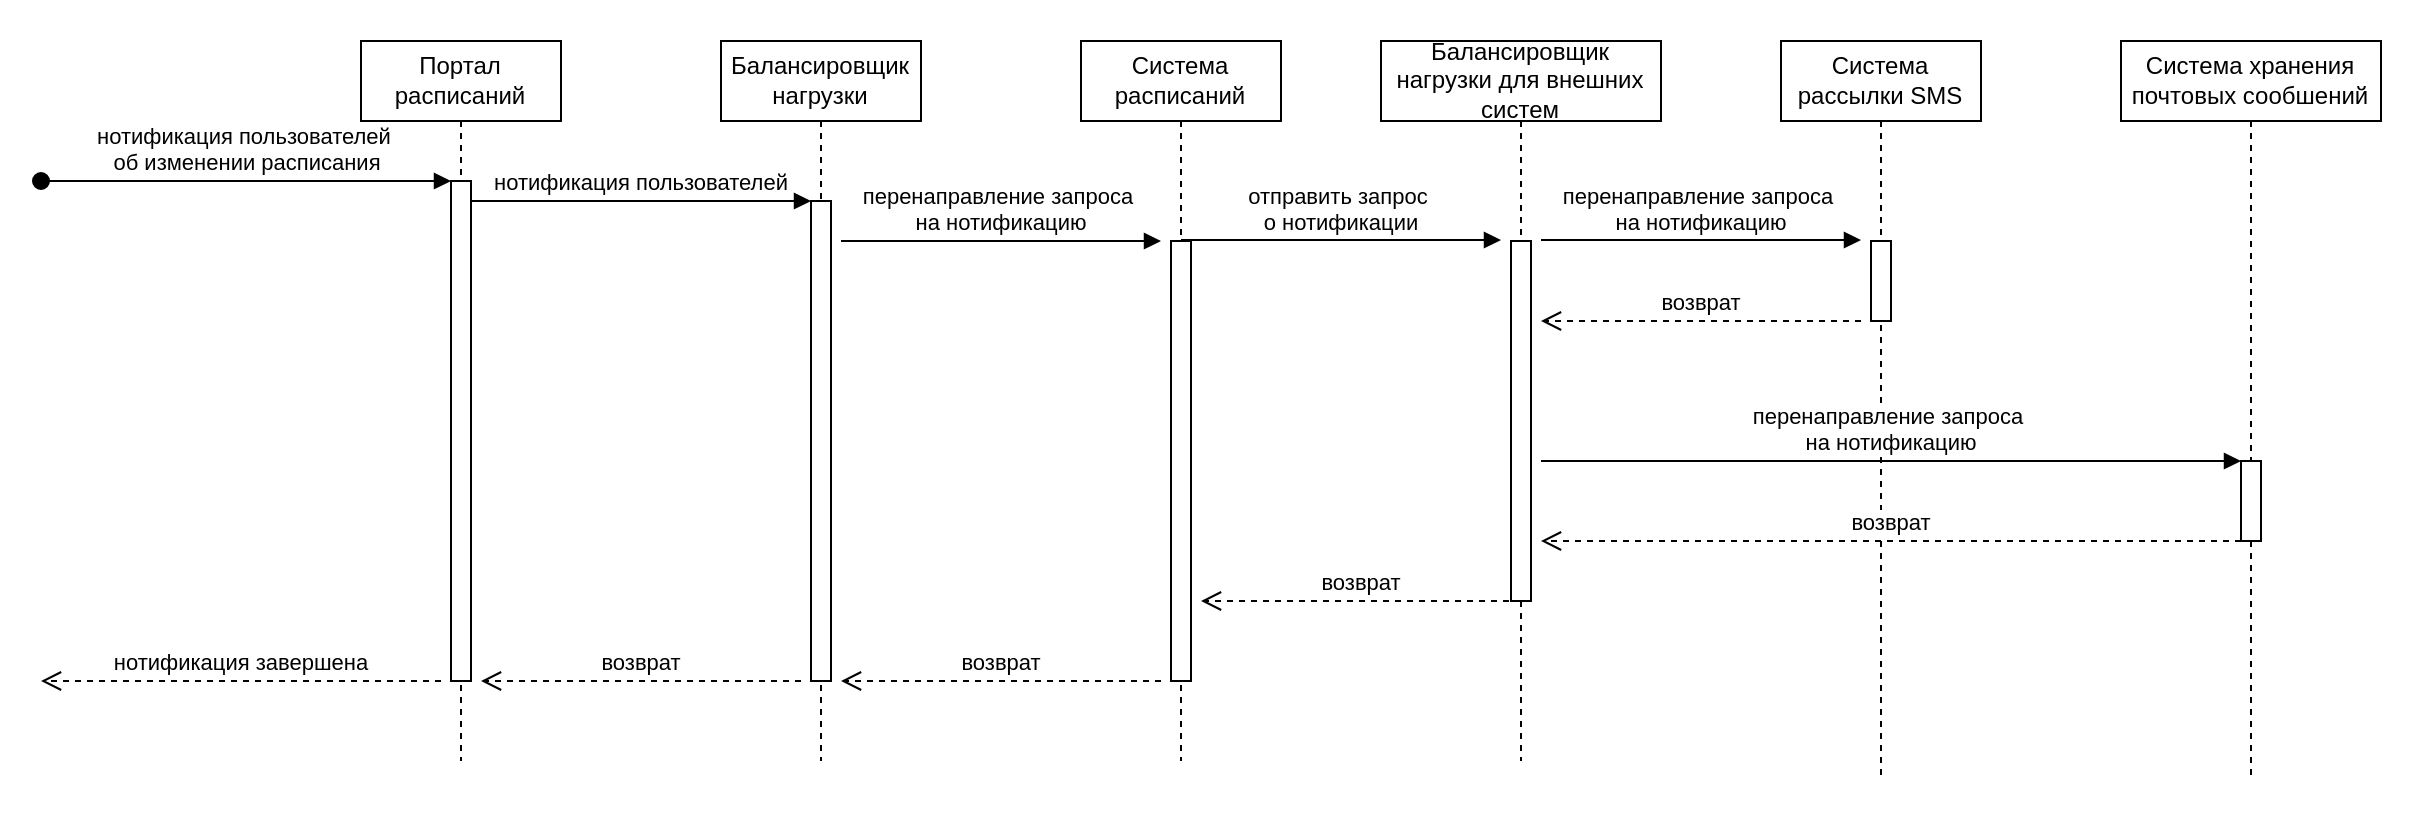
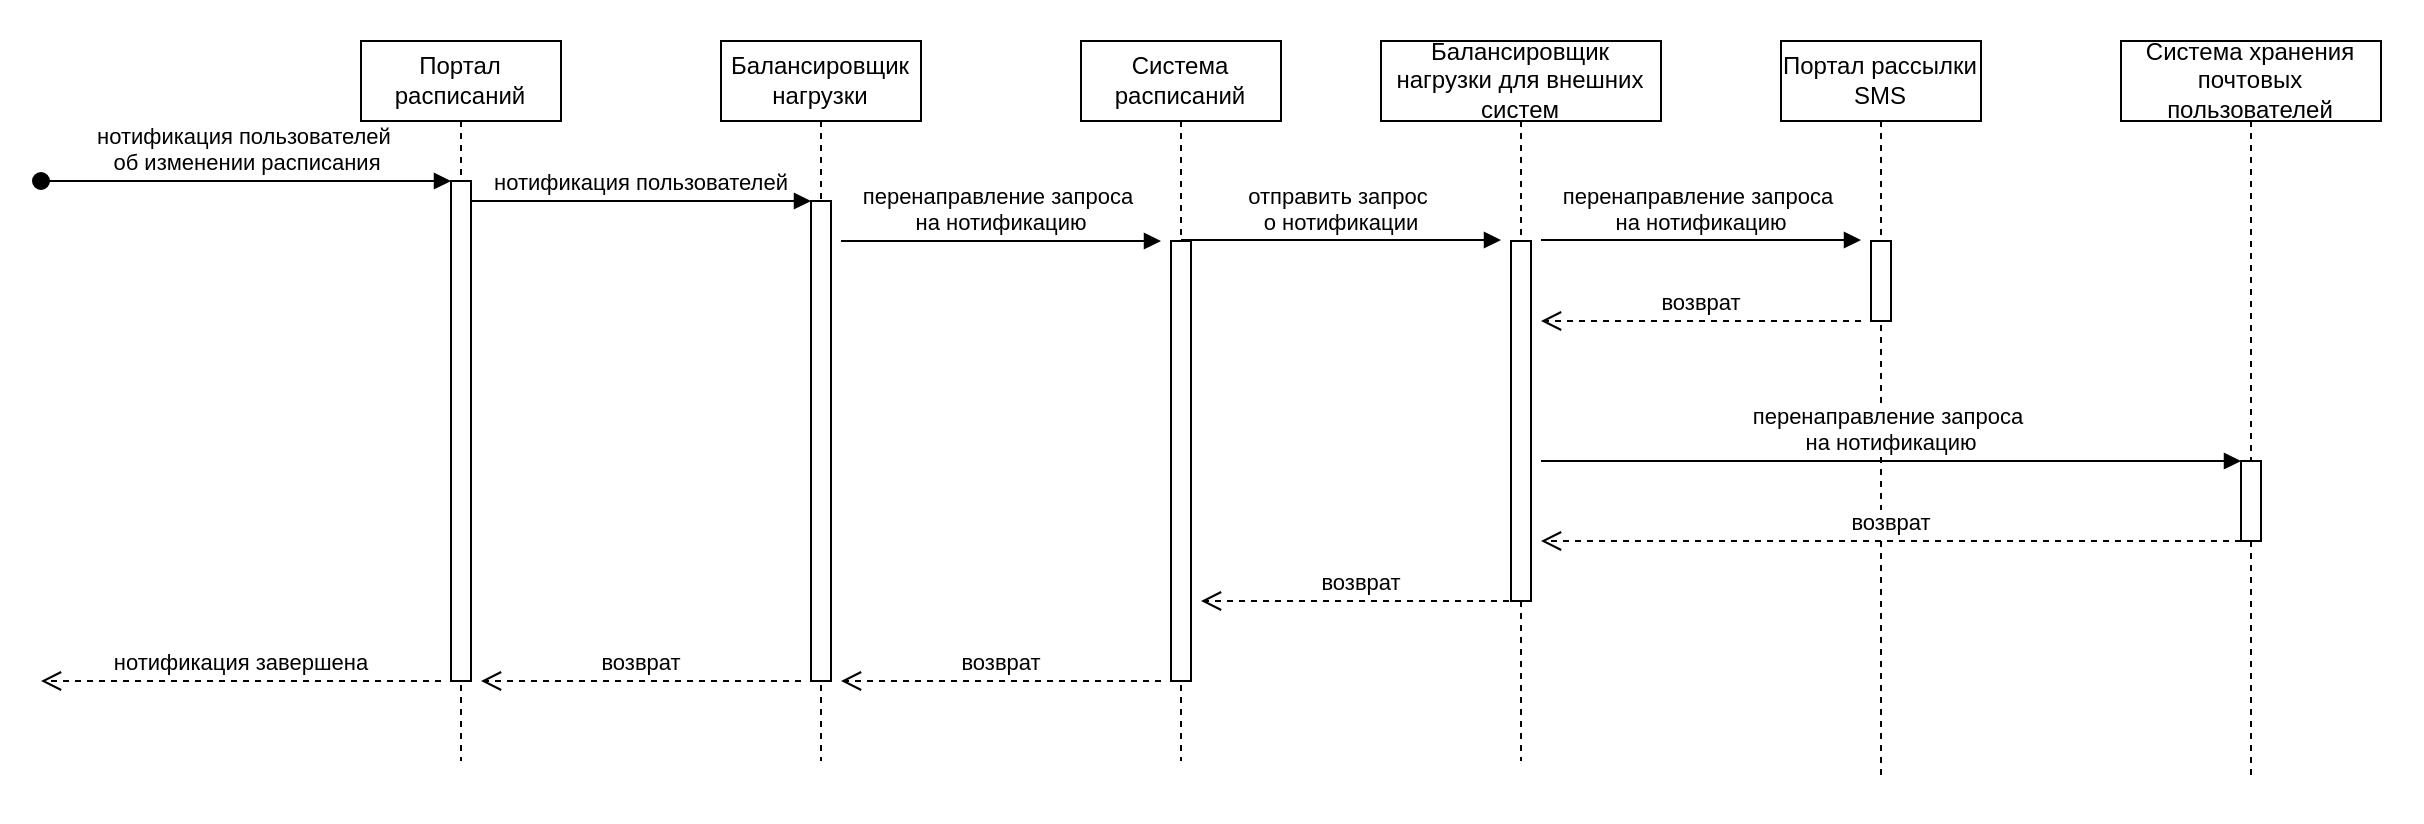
node "Система рассылки SMS": label "Система рассылки SMS" -> "Портал рассылки SMS"
node "Система хранения почтовых сообшений": label "Система хранения почтовых сообшений" -> "Система хранения почтовых пользователей"
